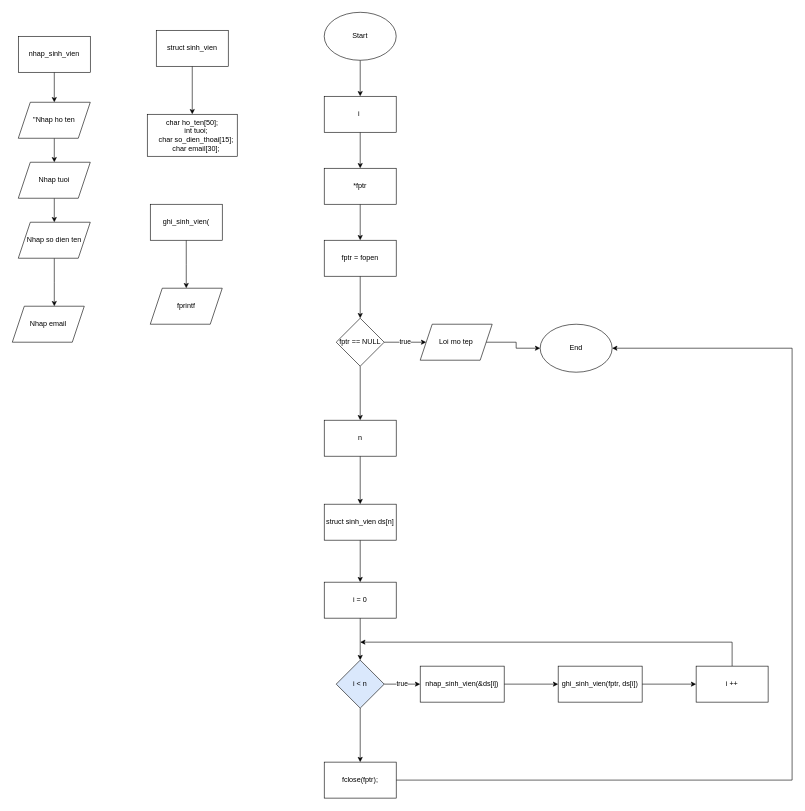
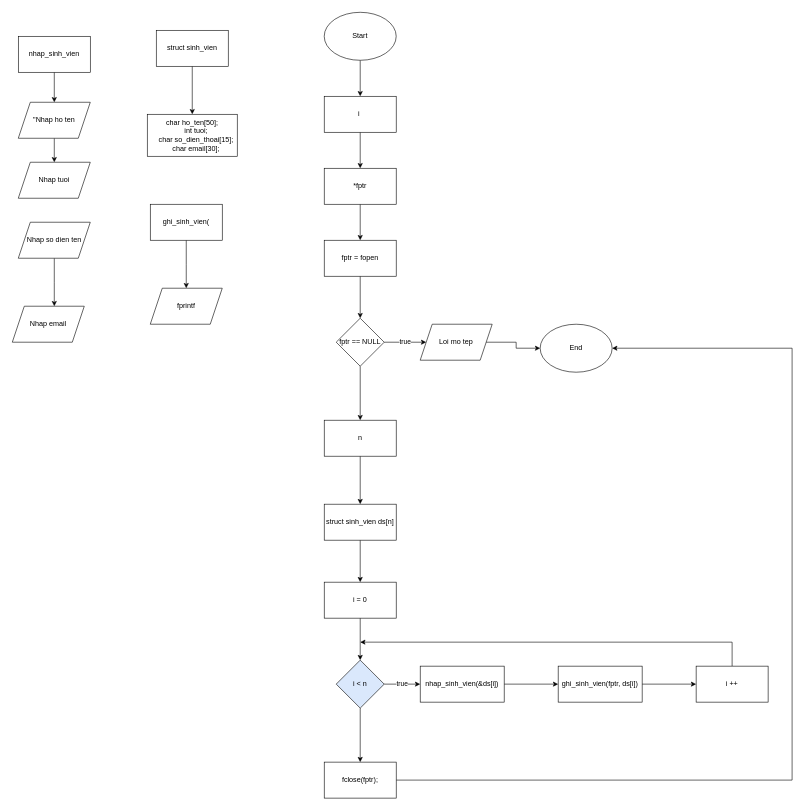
edge "Nhap tuoi" -> "Nhap so dien ten": removed
